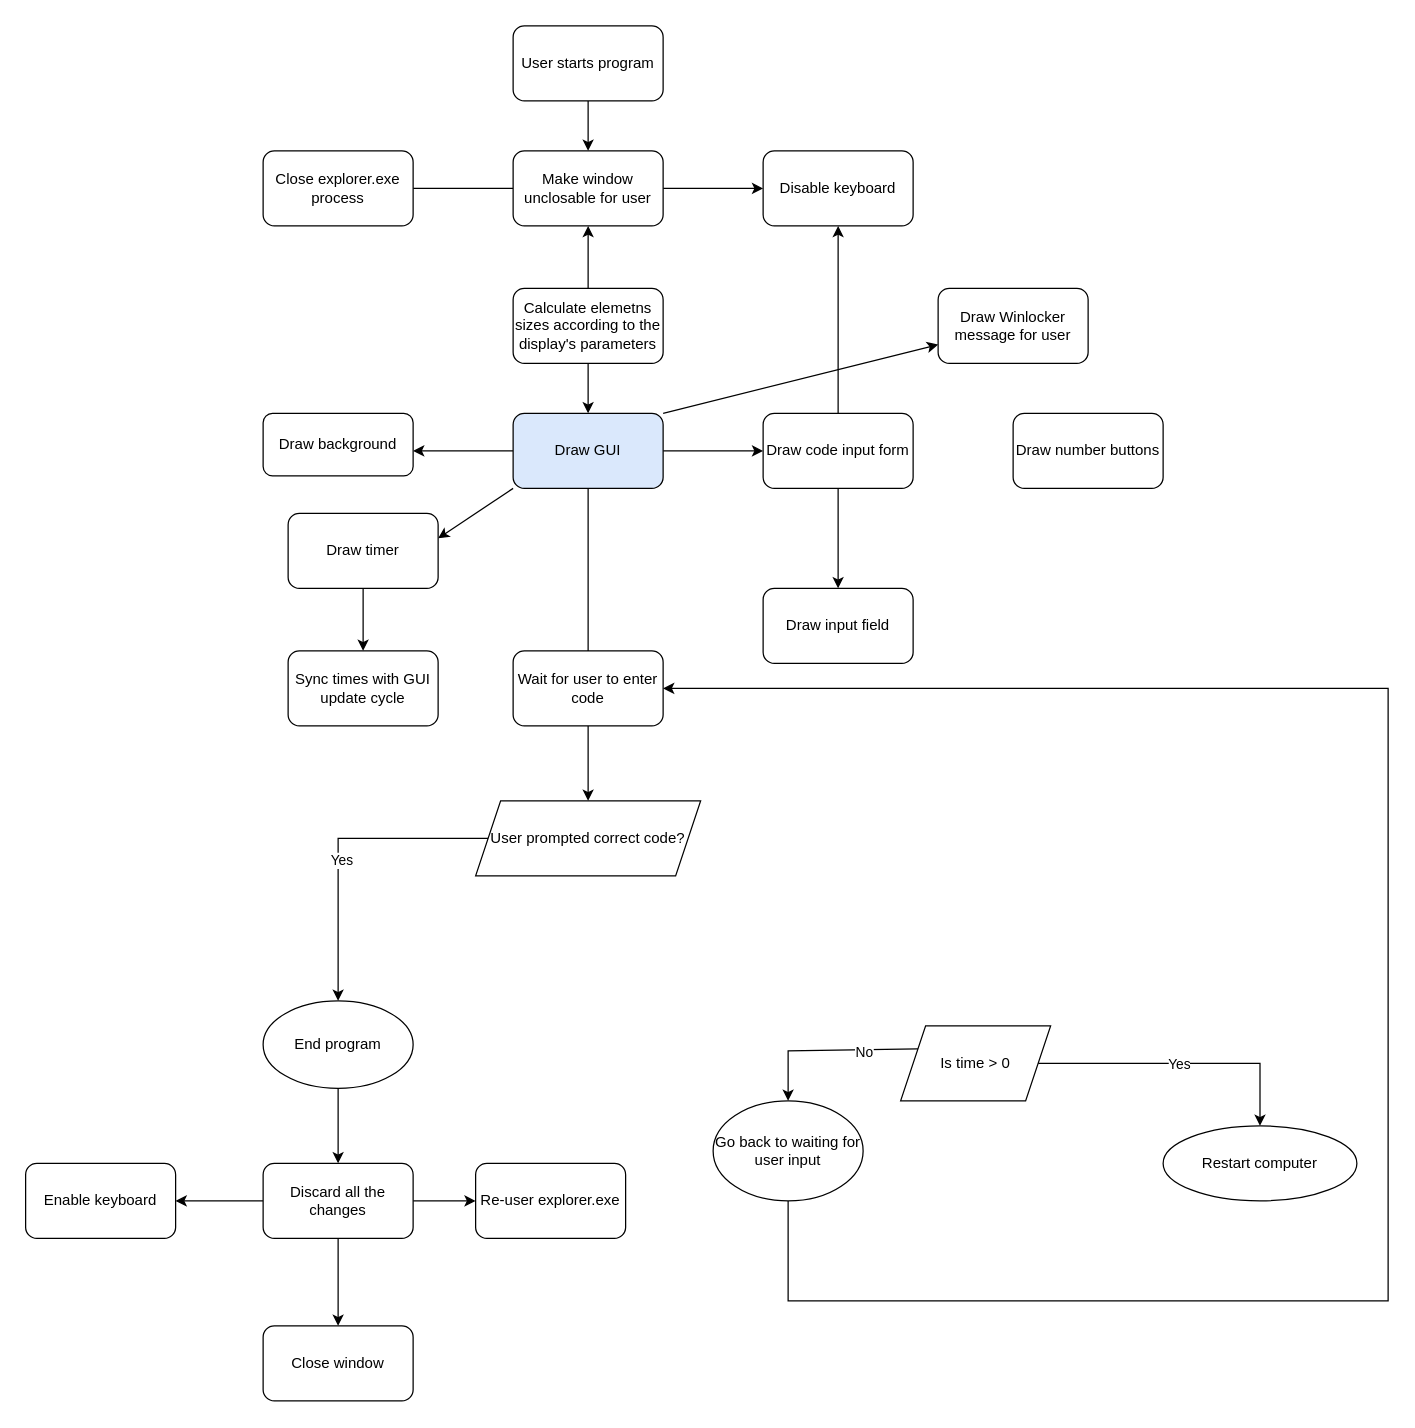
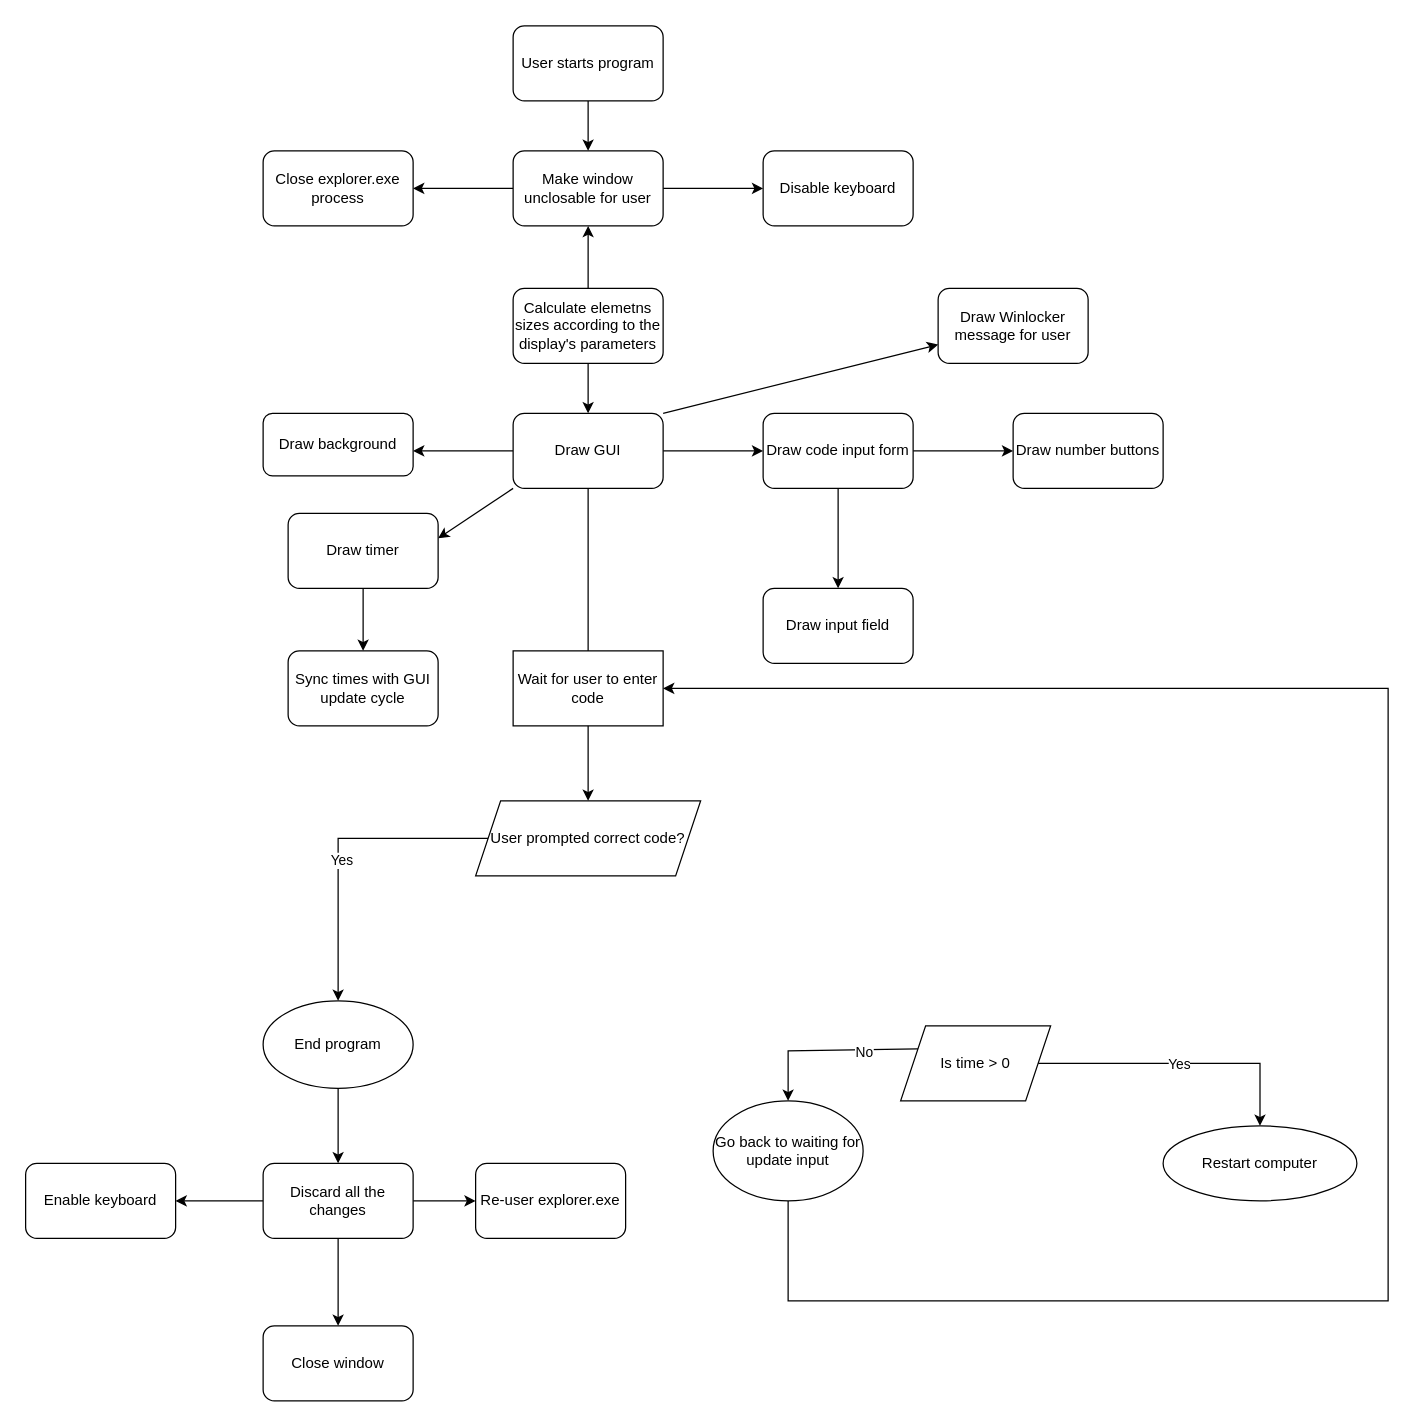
edge "Close explorer.exe process" -- "Make window unclosable for user": arrowhead none -> classic
edge "Draw code input form" -> "Disable keyboard": now "Draw code input form" -> "Draw number buttons"
node "Draw GUI": fillcolor #dae8fc -> #ffffff
node "Wait for user to enter code": shape rounded rectangle -> rectangle
node "Go back to waiting for user input": label "Go back to waiting for user input" -> "Go back to waiting for update input"
